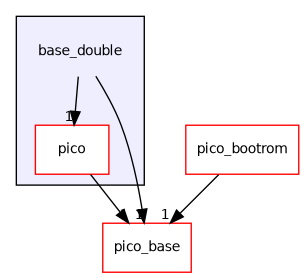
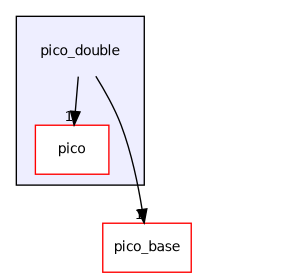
node "base_double": label "base_double" -> "pico_double"
node "pico_bootrom": removed
edge "pico" -> "pico_base": removed
